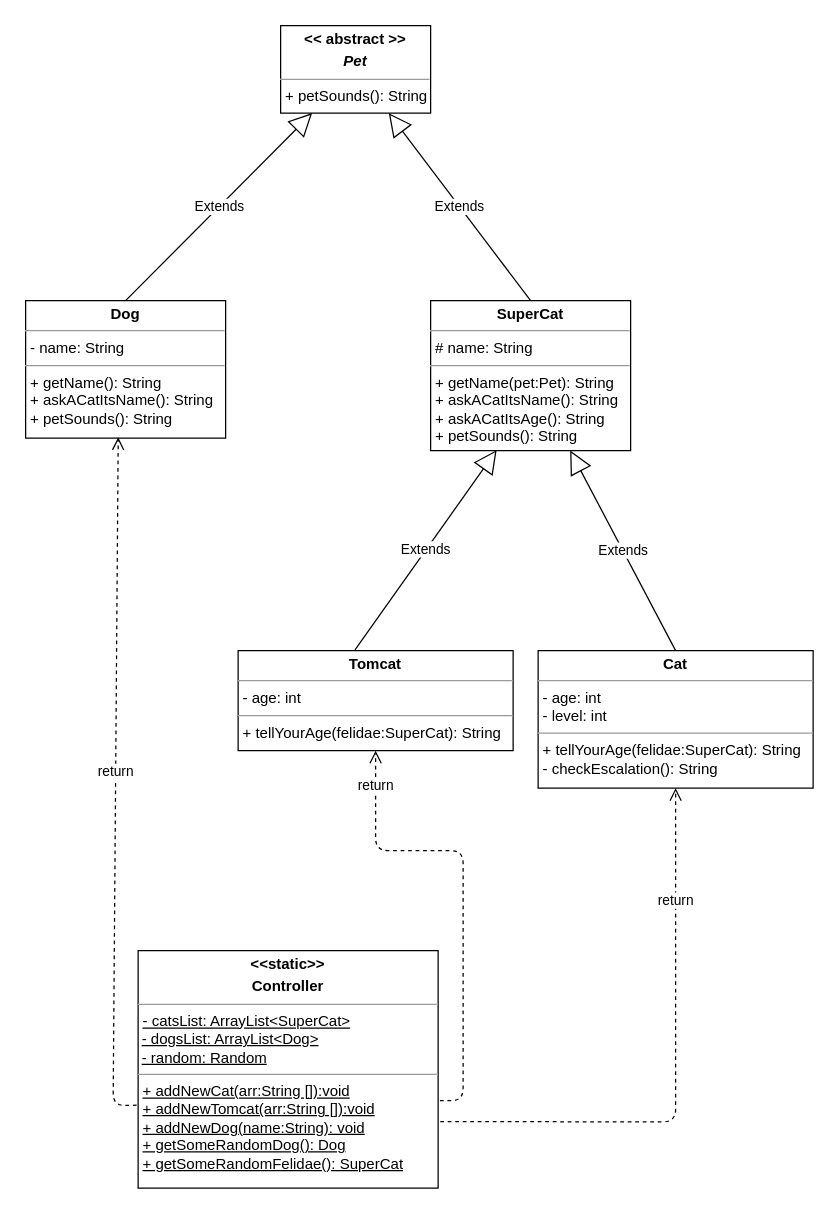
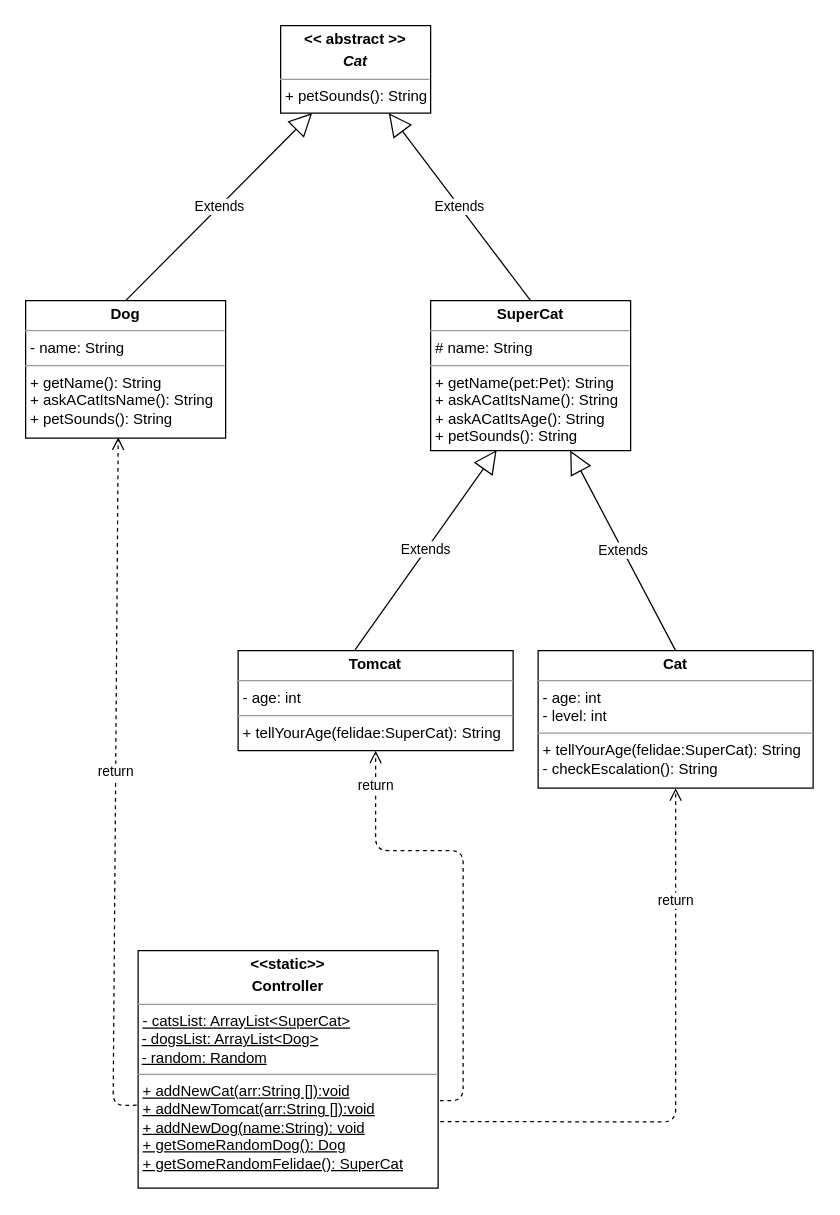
node "<< abstract >> Pet + petSounds(): String": label "<< abstract >> Pet + petSounds(): String" -> "<< abstract >> Cat + petSounds(): String"
